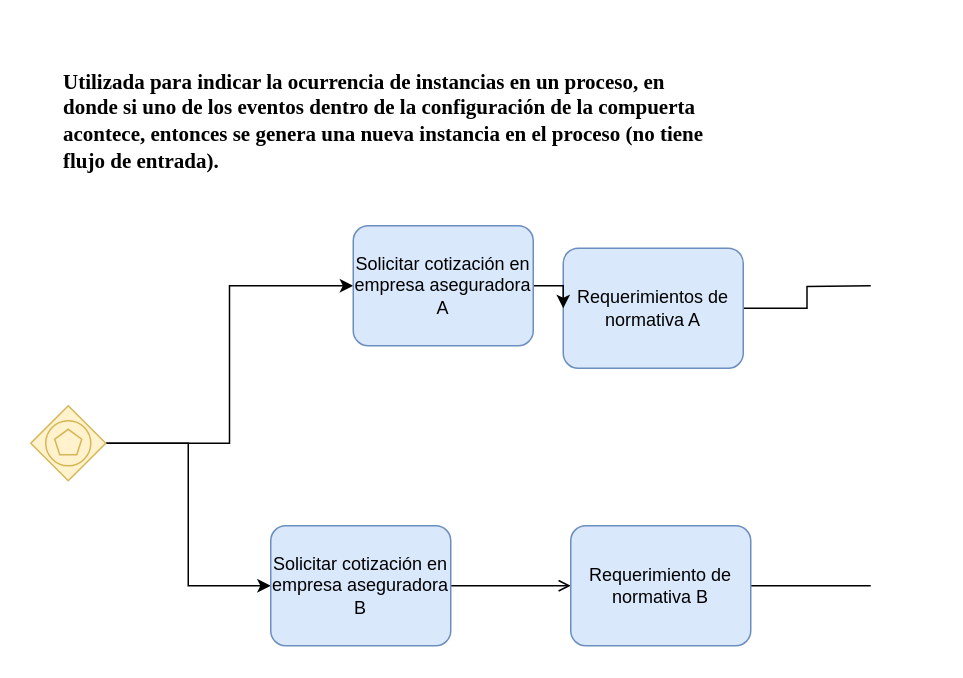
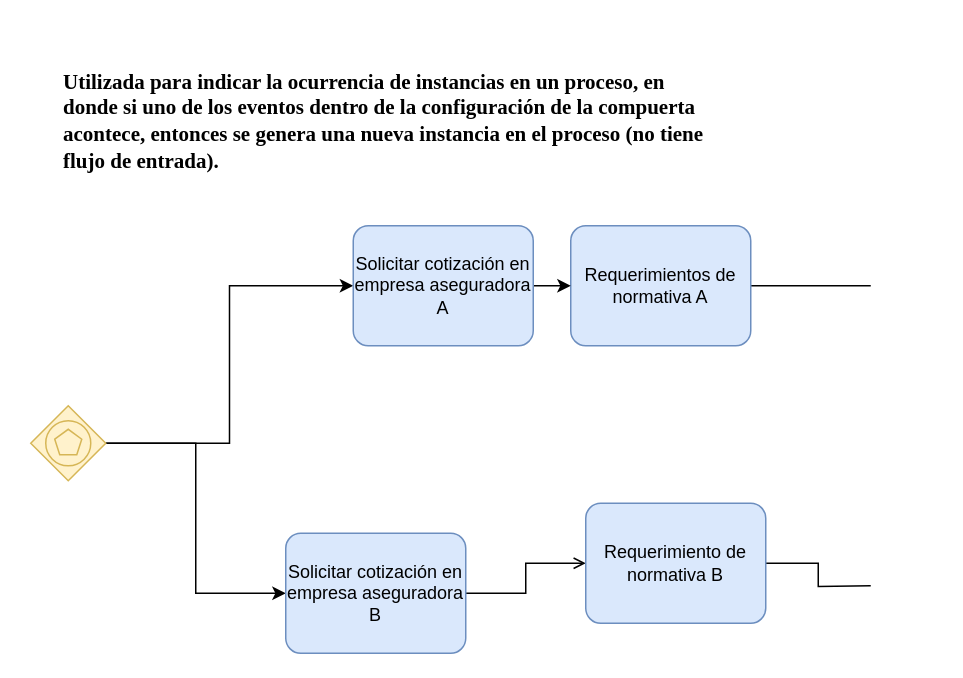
node "Requerimientos de normativa A": moved (653, 308) -> (661, 286)
node "Solicitar cotización en empresa aseguradora B": moved (361, 586) -> (376, 593)
node "Requerimiento de normativa B": moved (661, 586) -> (676, 563)
